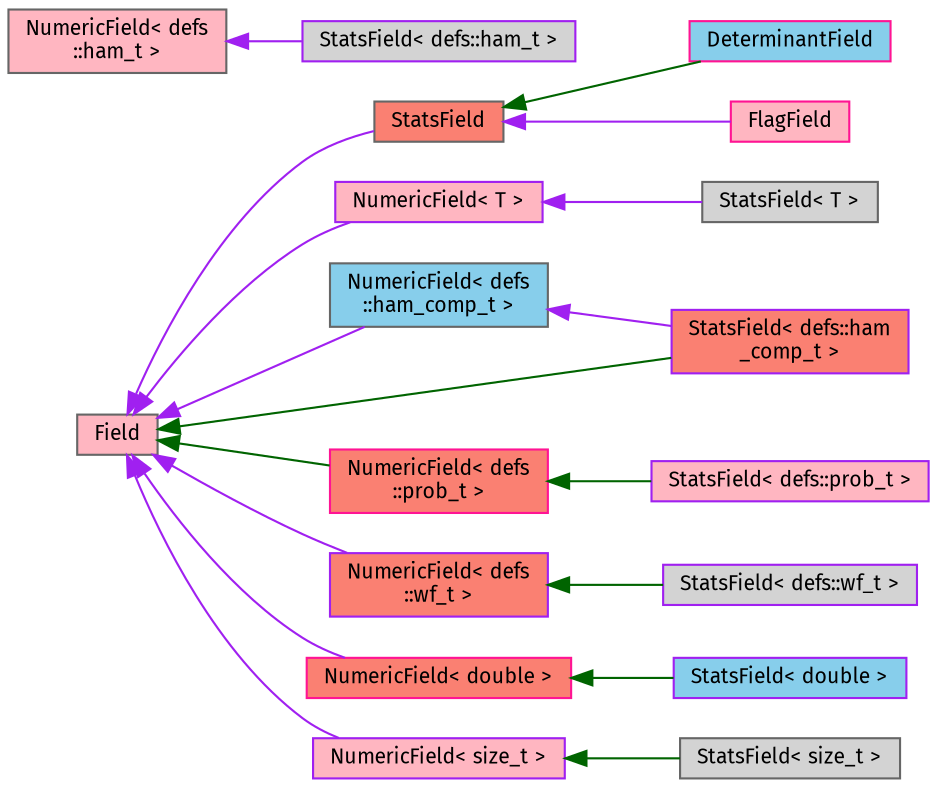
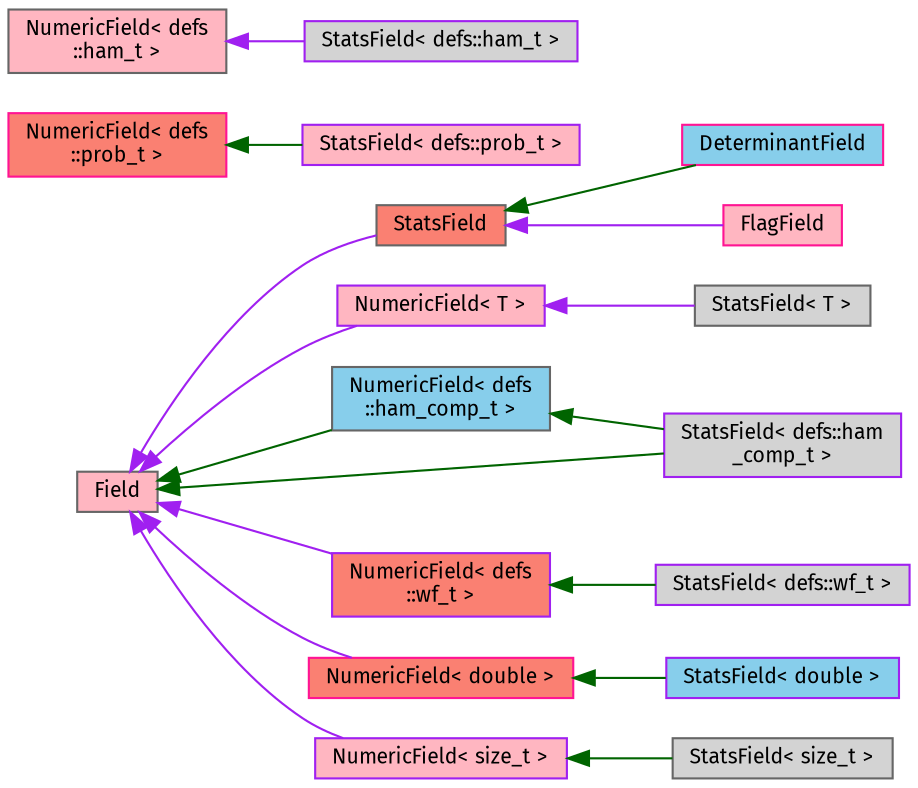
edge "StatsField< defs::ham _comp_t >" -> "NumericField< defs ::ham_comp_t >": color purple -> darkgreen
node "StatsField< defs::ham _comp_t >": fillcolor salmon -> lightgrey
edge "NumericField< defs ::ham_comp_t >" -> "Field": color purple -> darkgreen
edge "NumericField< defs ::prob_t >" -> "Field": removed
